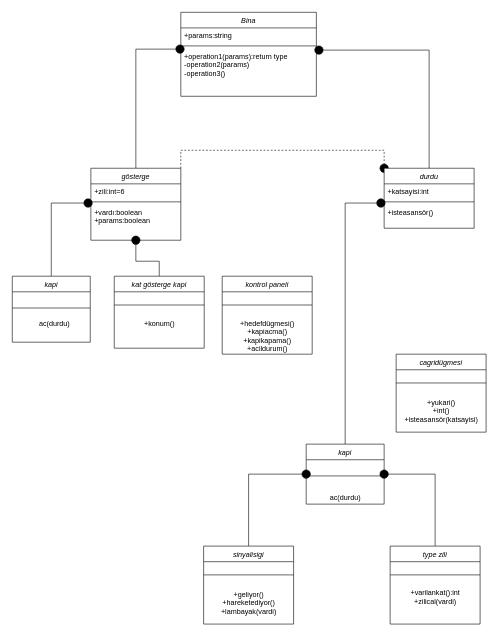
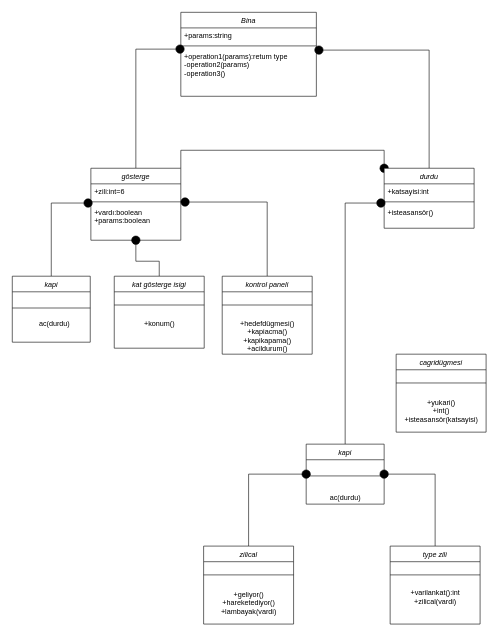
edge "gösterge" -> "durdu": style dashed -> solid
edge "kontrol paneli" -> "+vardı:boolean +params:boolean": added
node "kat gösterge kapi": label "kat gösterge kapi" -> "kat gösterge isigi"
node "sinyalisigi": label "sinyalisigi" -> "zilical"
